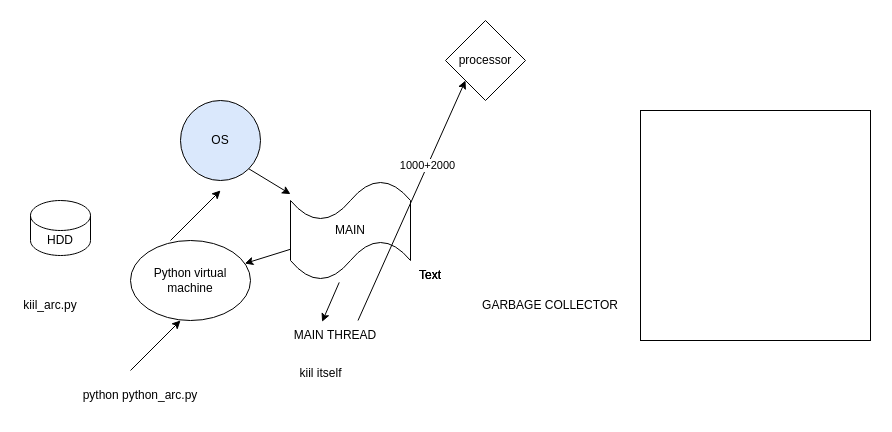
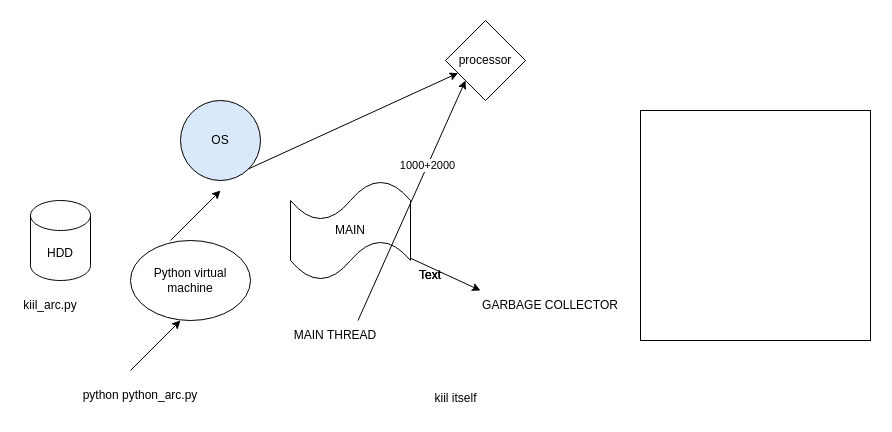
edge "OS" -> "MAIN": now "OS" -> "processor"
node "HDD": size 60x55 -> 60x80
edge "MAIN" -> "Python virtual machine": now "MAIN" -> "GARBAGE COLLECTOR"
edge "MAIN" -> "MAIN THREAD": removed
node "kiil itself": moved (321, 374) -> (456, 399)
